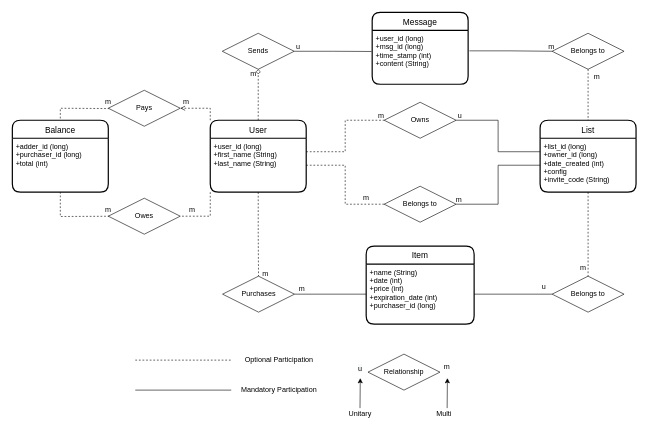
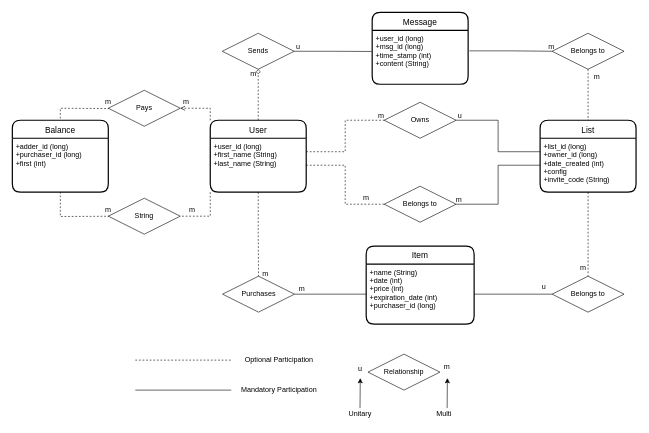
node "+adder_id (long) +purchaser_id (long) +total (int)": label "+adder_id (long) +purchaser_id (long) +total (int)" -> "+adder_id (long) +purchaser_id (long) +first (int)"
node "Owes": label "Owes" -> "String"
